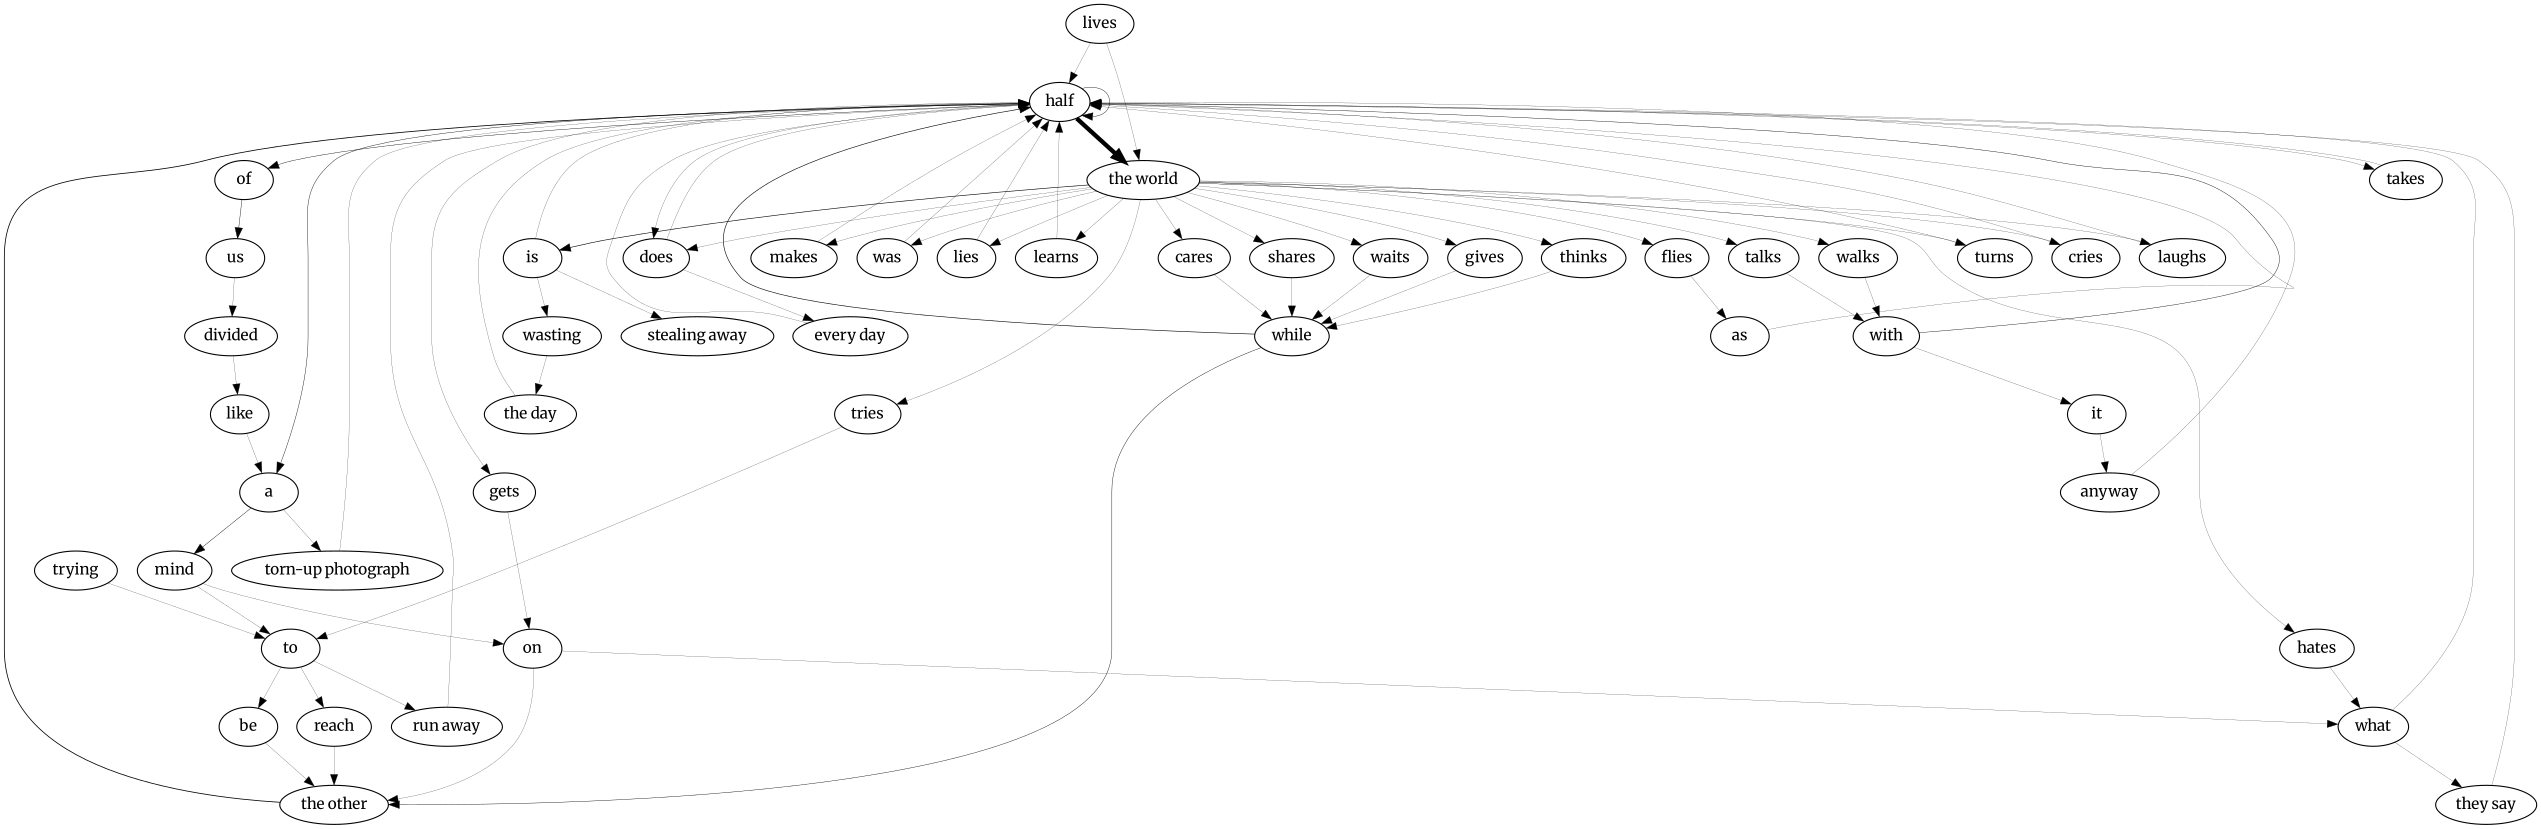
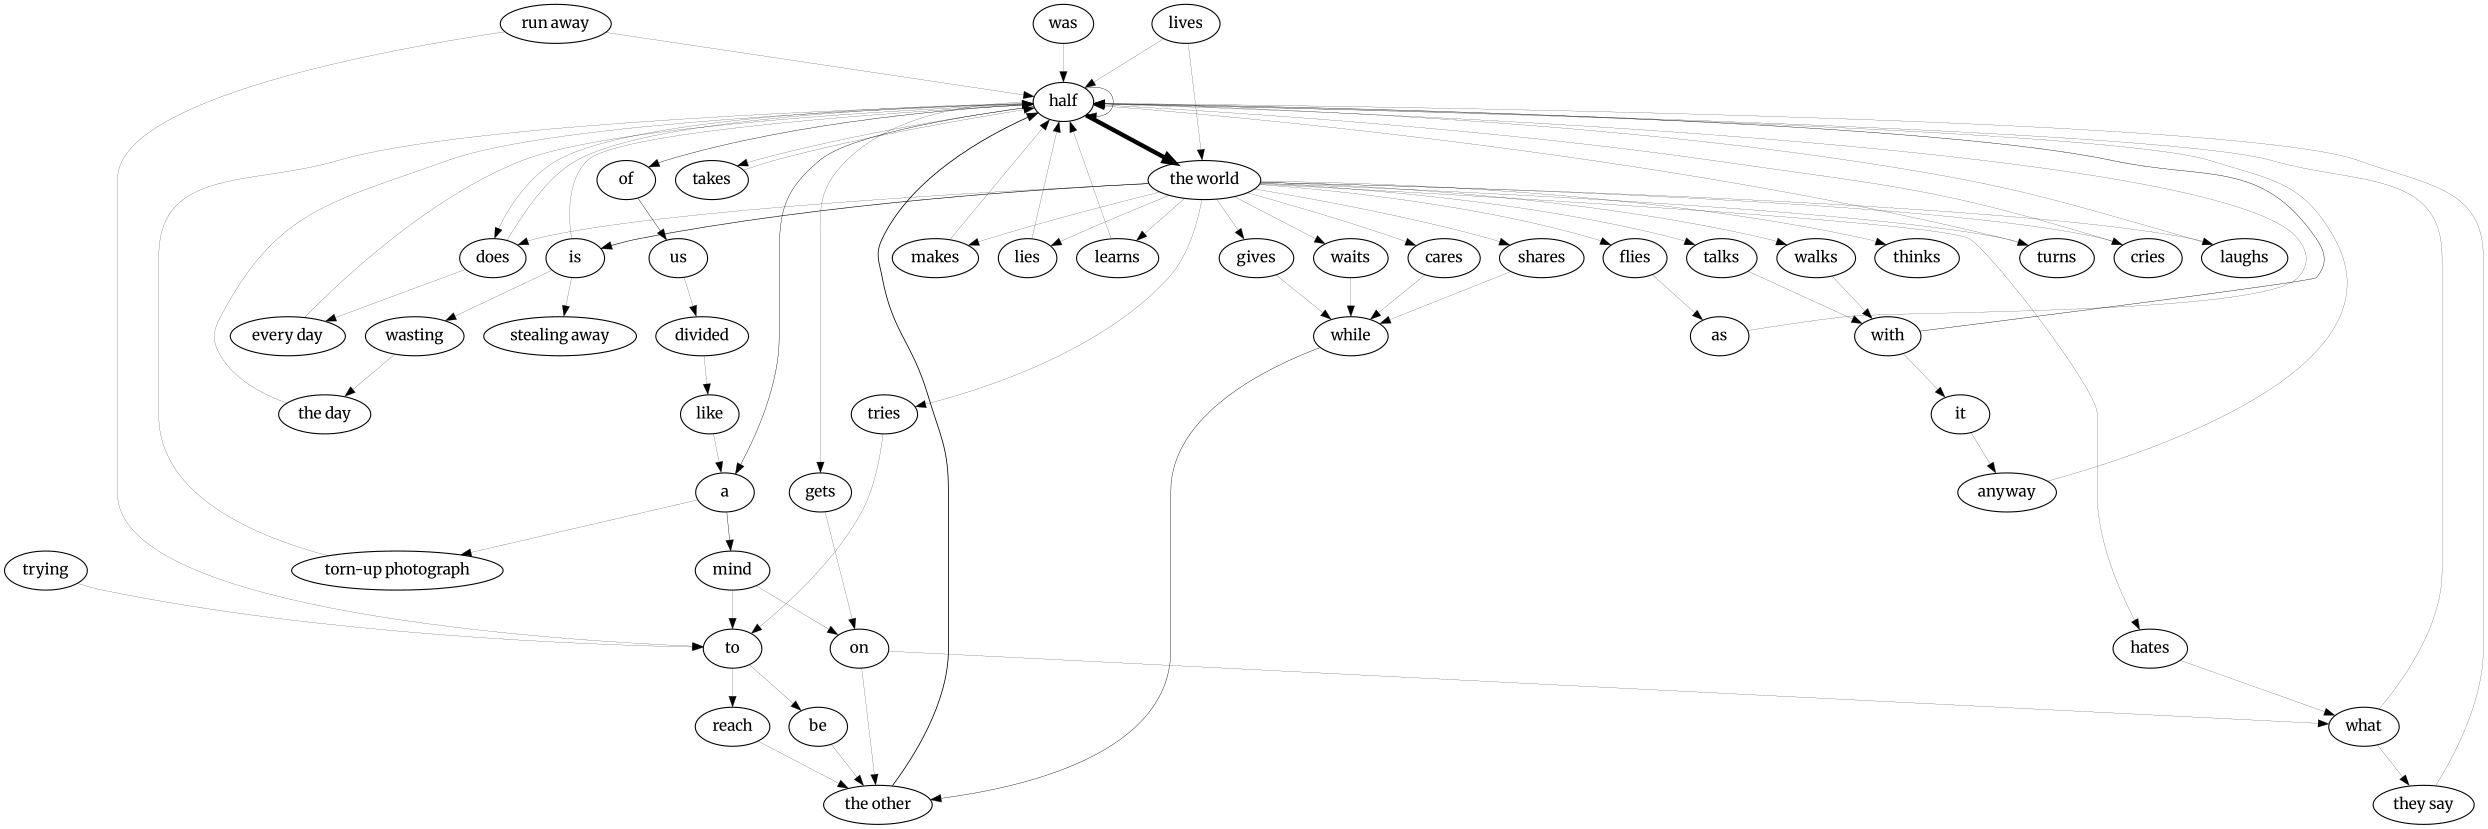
edge "the world" -> "was": removed
edge "while" -> "half": removed
edge "thinks" -> "while": removed
edge "to" -> "run away": reversed
